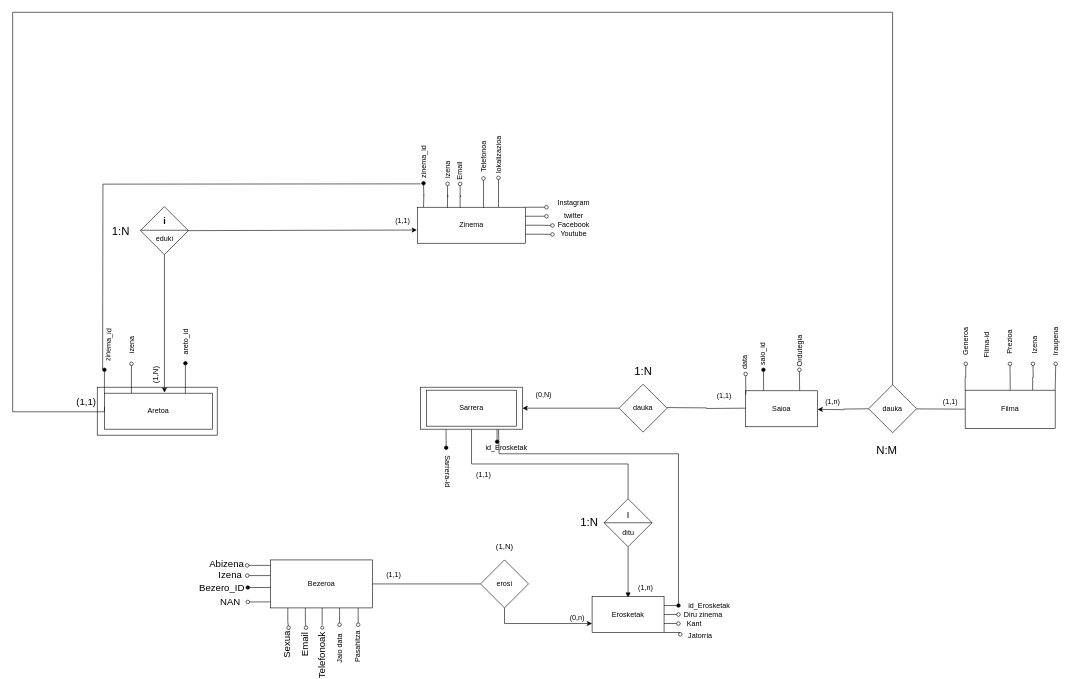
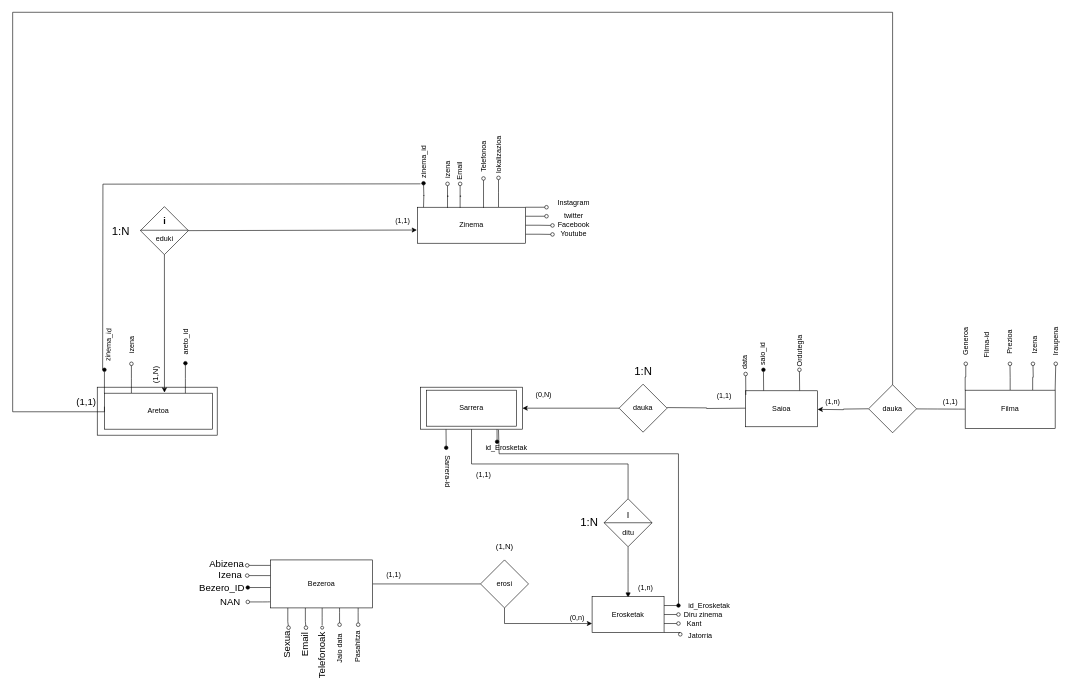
node "N:M": removed
